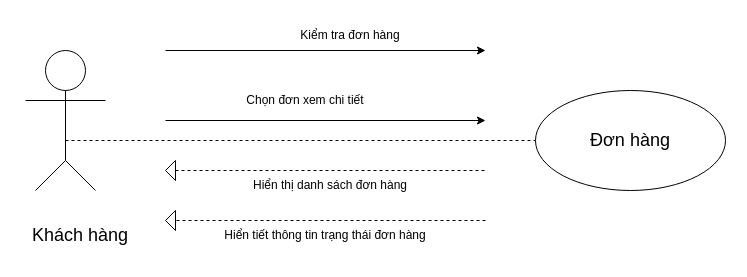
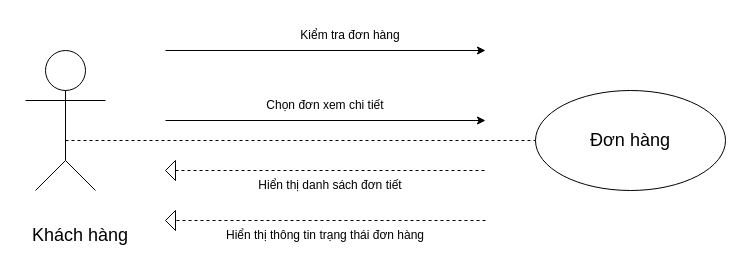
node "Chọn đơn xem chi tiết": moved (306, 101) -> (326, 106)
node "Hiển thị danh sách đơn hàng": label "Hiển thị danh sách đơn hàng" -> "Hiển thị danh sách đơn tiết"
node "Hiển tiết thông tin trạng thái đơn hàng": label "Hiển tiết thông tin trạng thái đơn hàng" -> "Hiển thị thông tin trạng thái đơn hàng"
